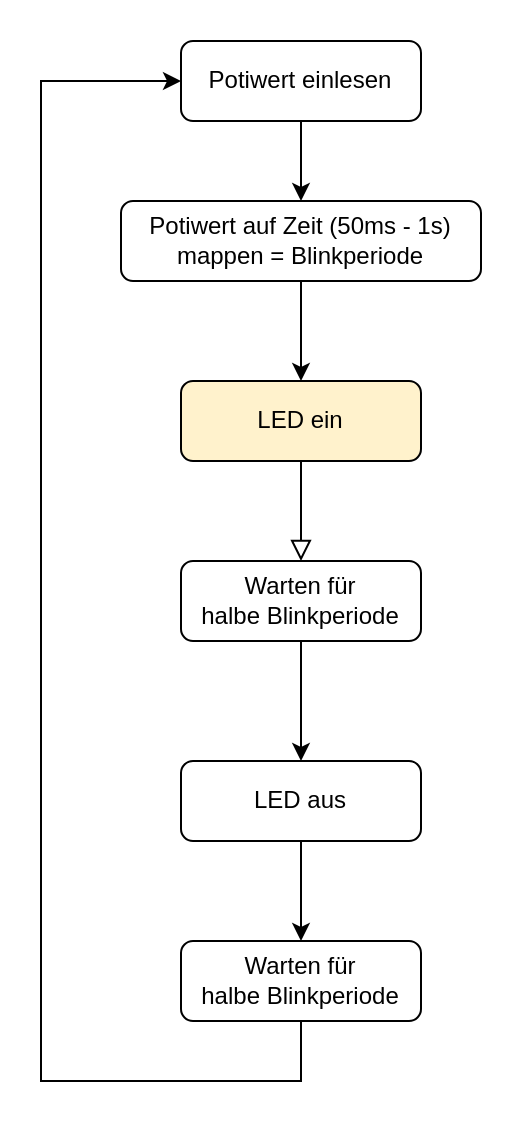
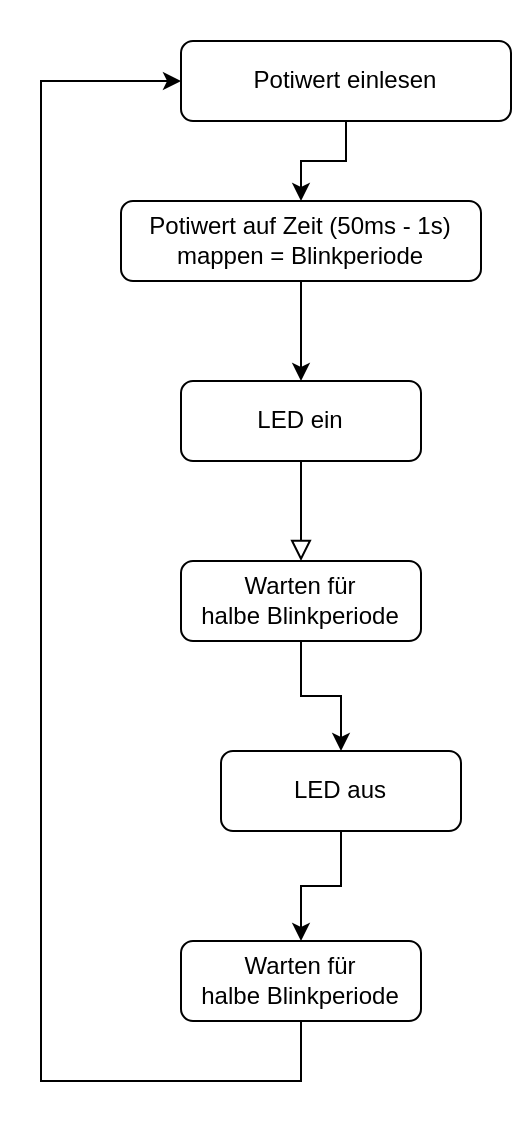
node "Potiwert einlesen": size 240x80 -> 330x80
node "LED ein": fillcolor #fff2cc -> #ffffff
node "LED aus": moved (301, 801) -> (341, 791)
